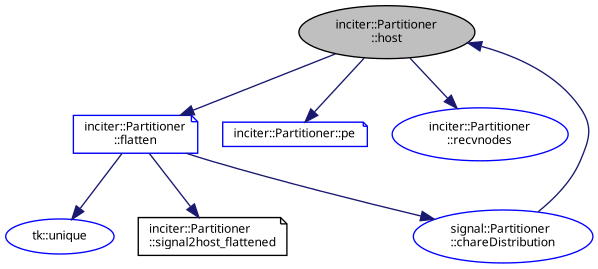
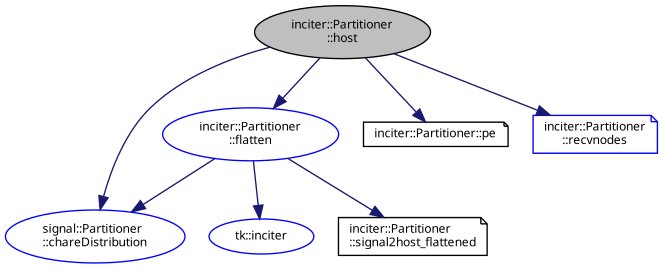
edge "signal::Partitioner ::chareDistribution" -> "inciter::Partitioner ::host": reversed
node "inciter::Partitioner ::flatten": shape note -> ellipse
node "inciter::Partitioner::pe": color blue -> black
node "inciter::Partitioner ::recvnodes": shape ellipse -> note
node "tk::unique": label "tk::unique" -> "tk::inciter"
